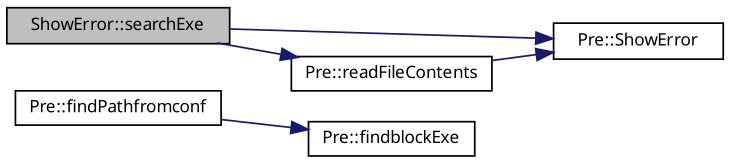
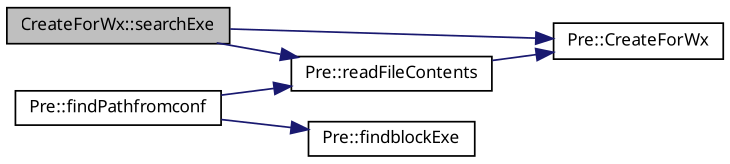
node "ShowError::searchExe": label "ShowError::searchExe" -> "CreateForWx::searchExe"
node "Pre::ShowError": label "Pre::ShowError" -> "Pre::CreateForWx"
edge "Pre::findPathfromconf" -> "Pre::readFileContents": added
